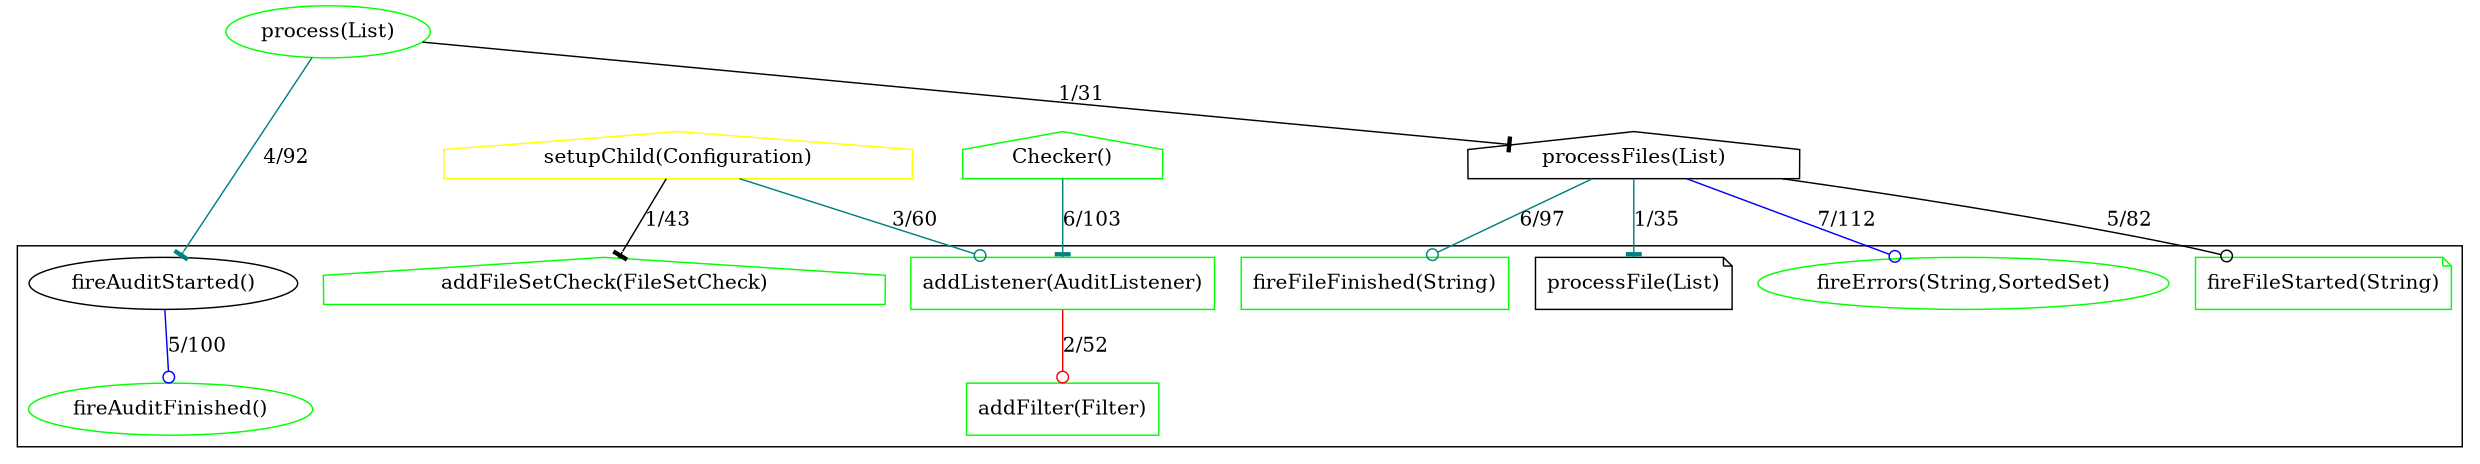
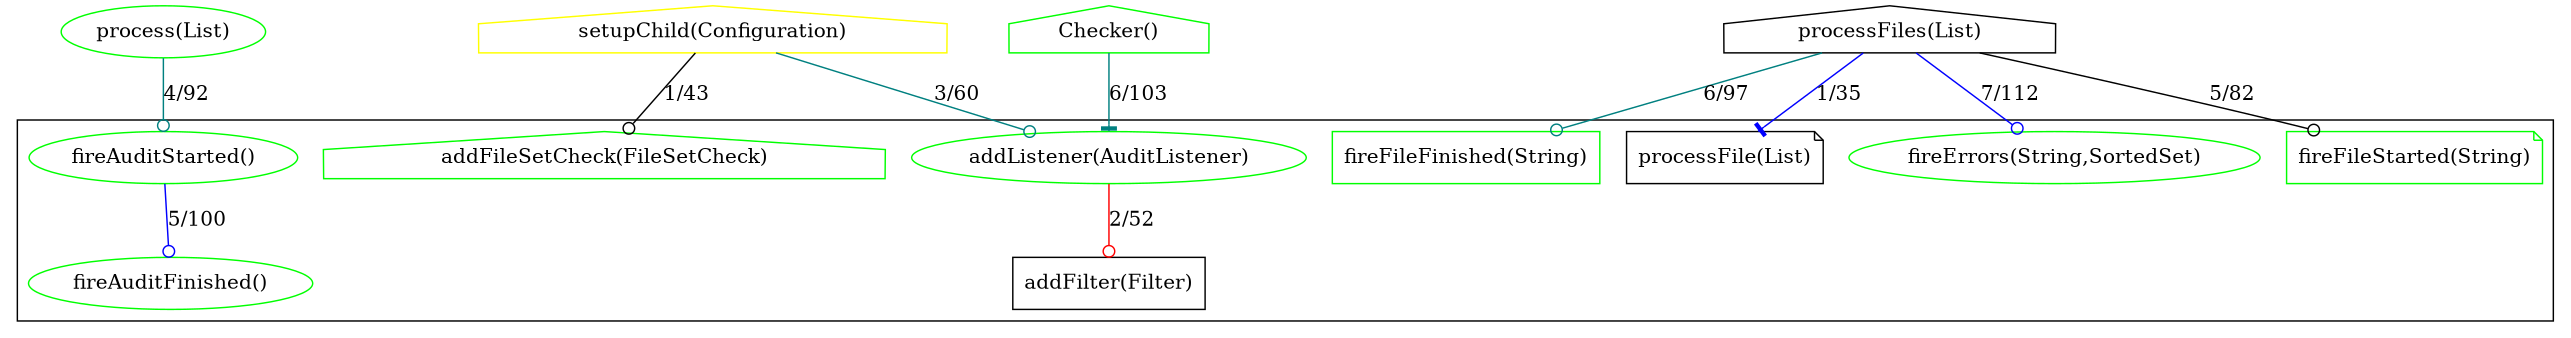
edge "process(List)" -> "processFiles(List)": removed, label "1/31"
edge "process(List)" -> "fireAuditStarted()": arrowhead tee -> odot
edge "processFiles(List)" -> "processFile(List)": color teal -> blue
edge "setupChild(Configuration)" -> "addFileSetCheck(FileSetCheck)": arrowhead tee -> odot
node "fireAuditStarted()": color #000000ff -> #00ff00ff
node "addListener(AuditListener)": shape box -> ellipse
node "addFilter(Filter)": color #00ff00ff -> #000000ff
